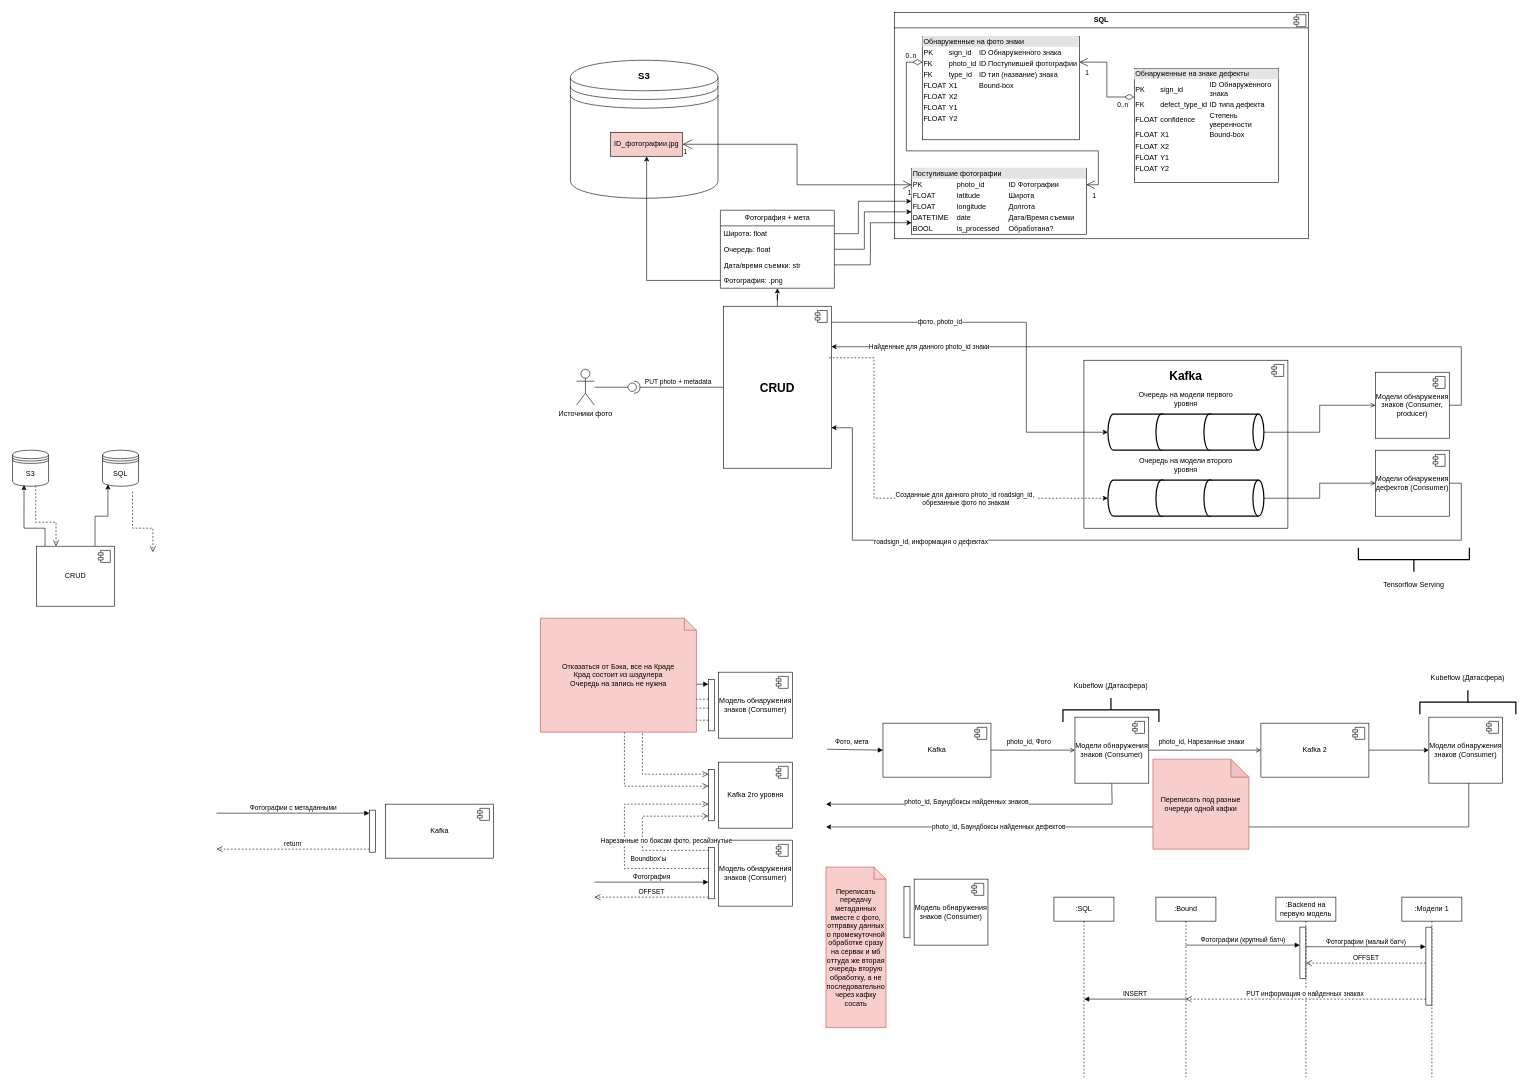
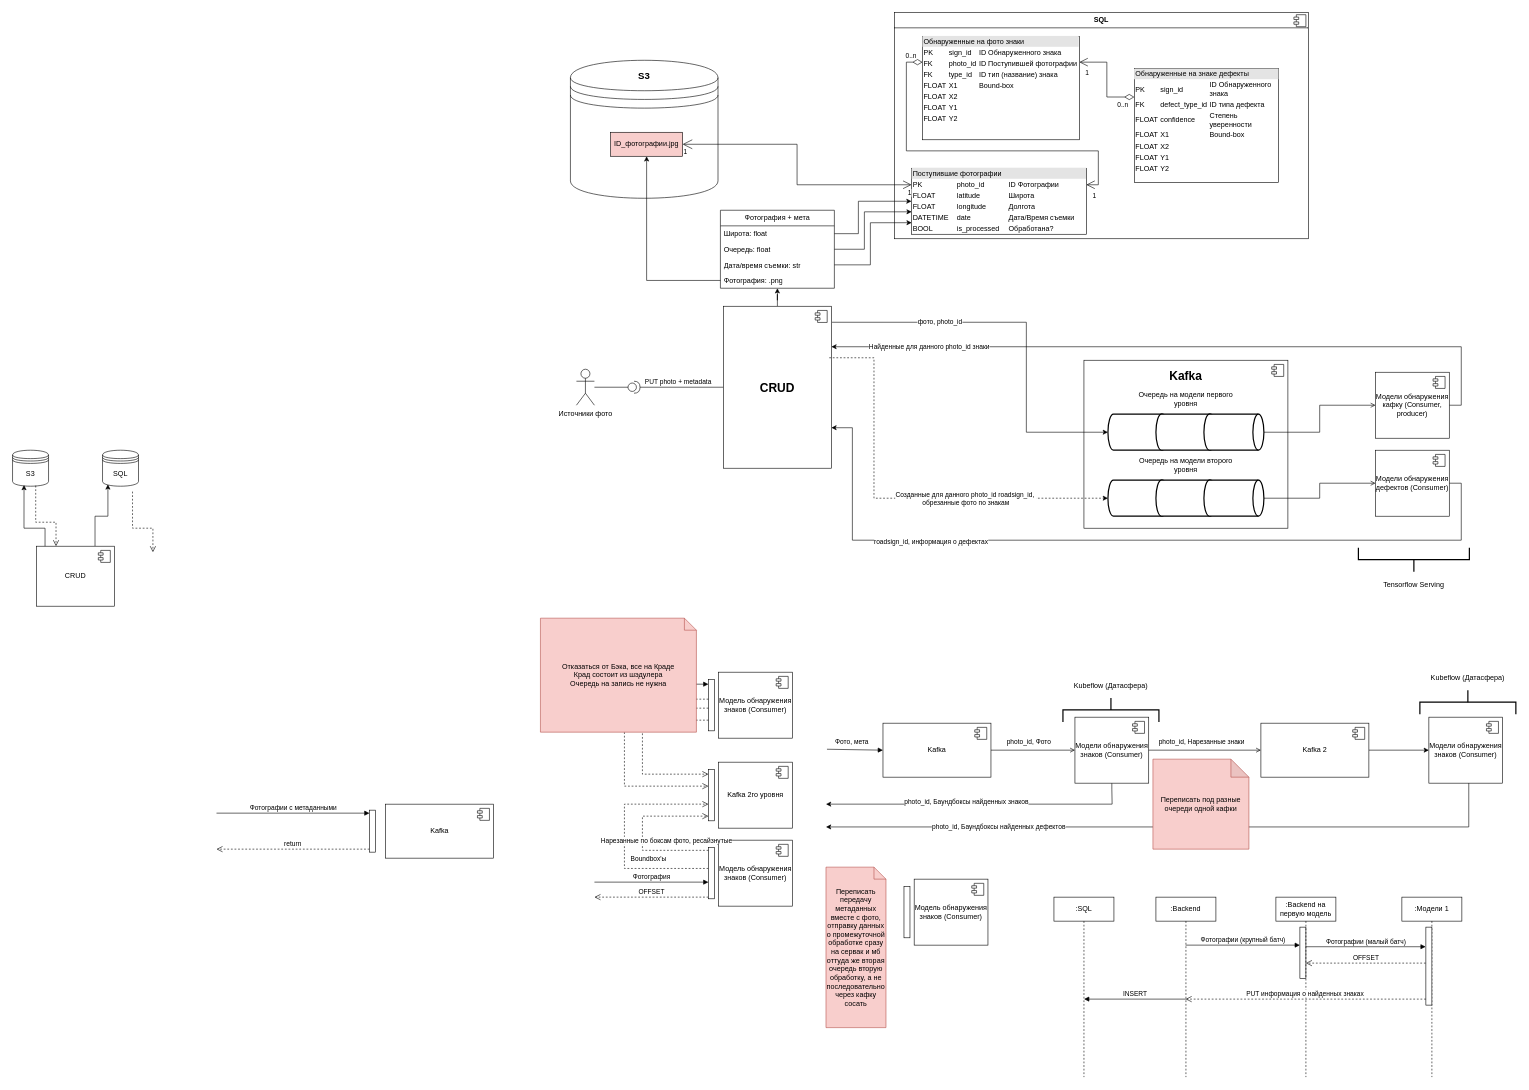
node "Модели обнаружения знаков (Consumer, producer)": label "Модели обнаружения знаков (Consumer, producer)" -> "Модели обнаружения кафку (Consumer, producer)"
node ":Bound": label ":Bound" -> ":Backend"
